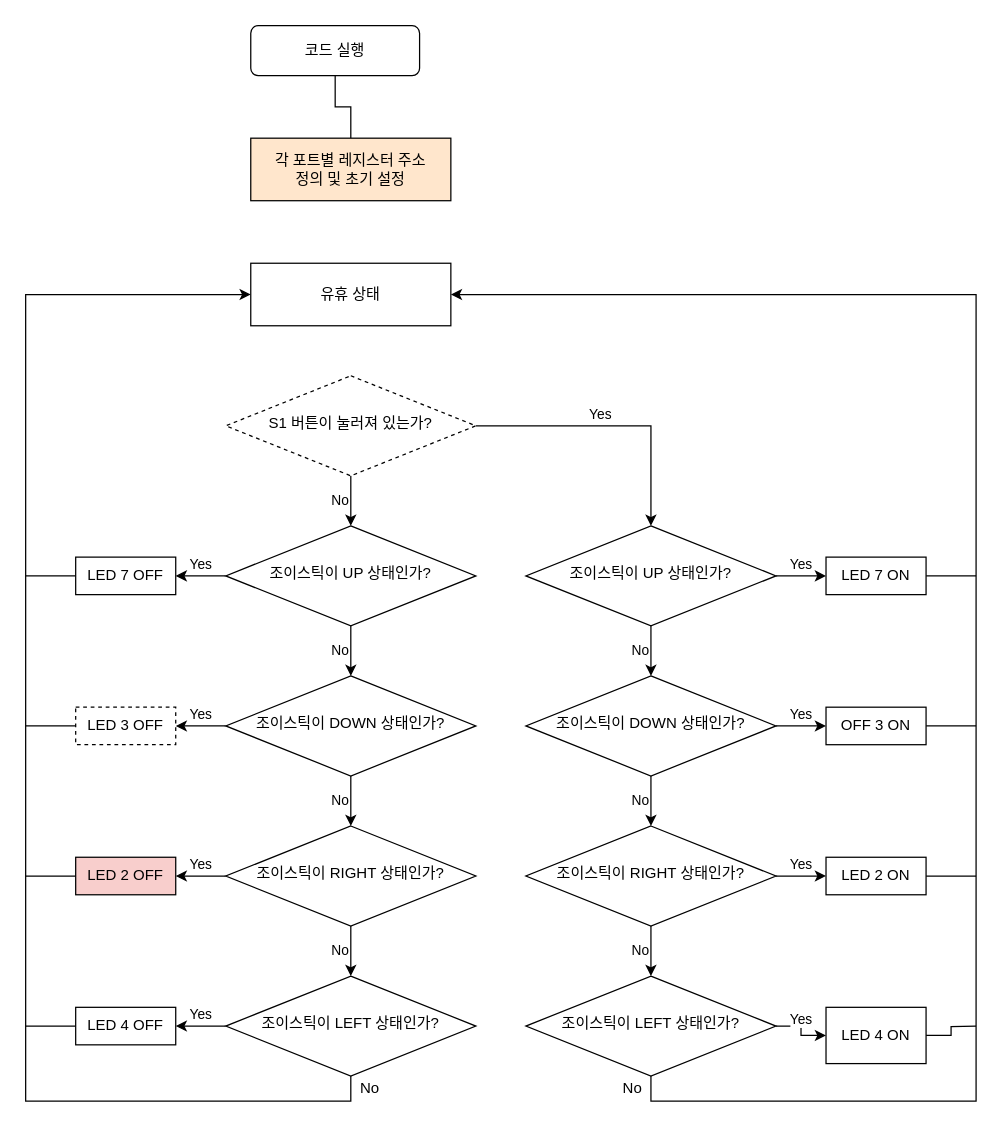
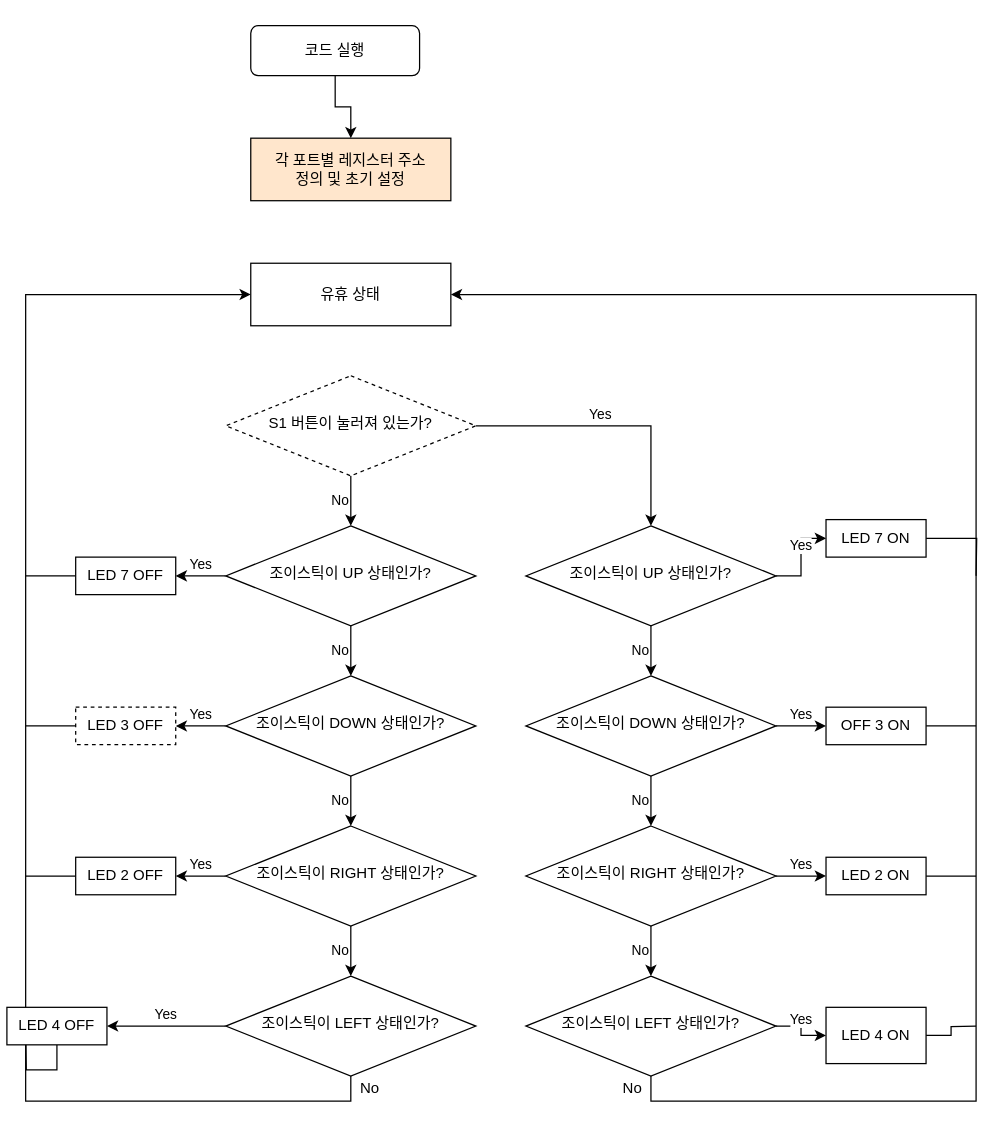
edge "코드 실행" -- "각 포트별 레지스터 주소 정의 및 초기 설정": arrowhead none -> classic
node "LED 7 ON": moved (876, 576) -> (876, 538)
node "LED 2 OFF": fillcolor #f8cecc -> #ffffff
node "LED 4 OFF": moved (126, 1026) -> (57, 1026)
